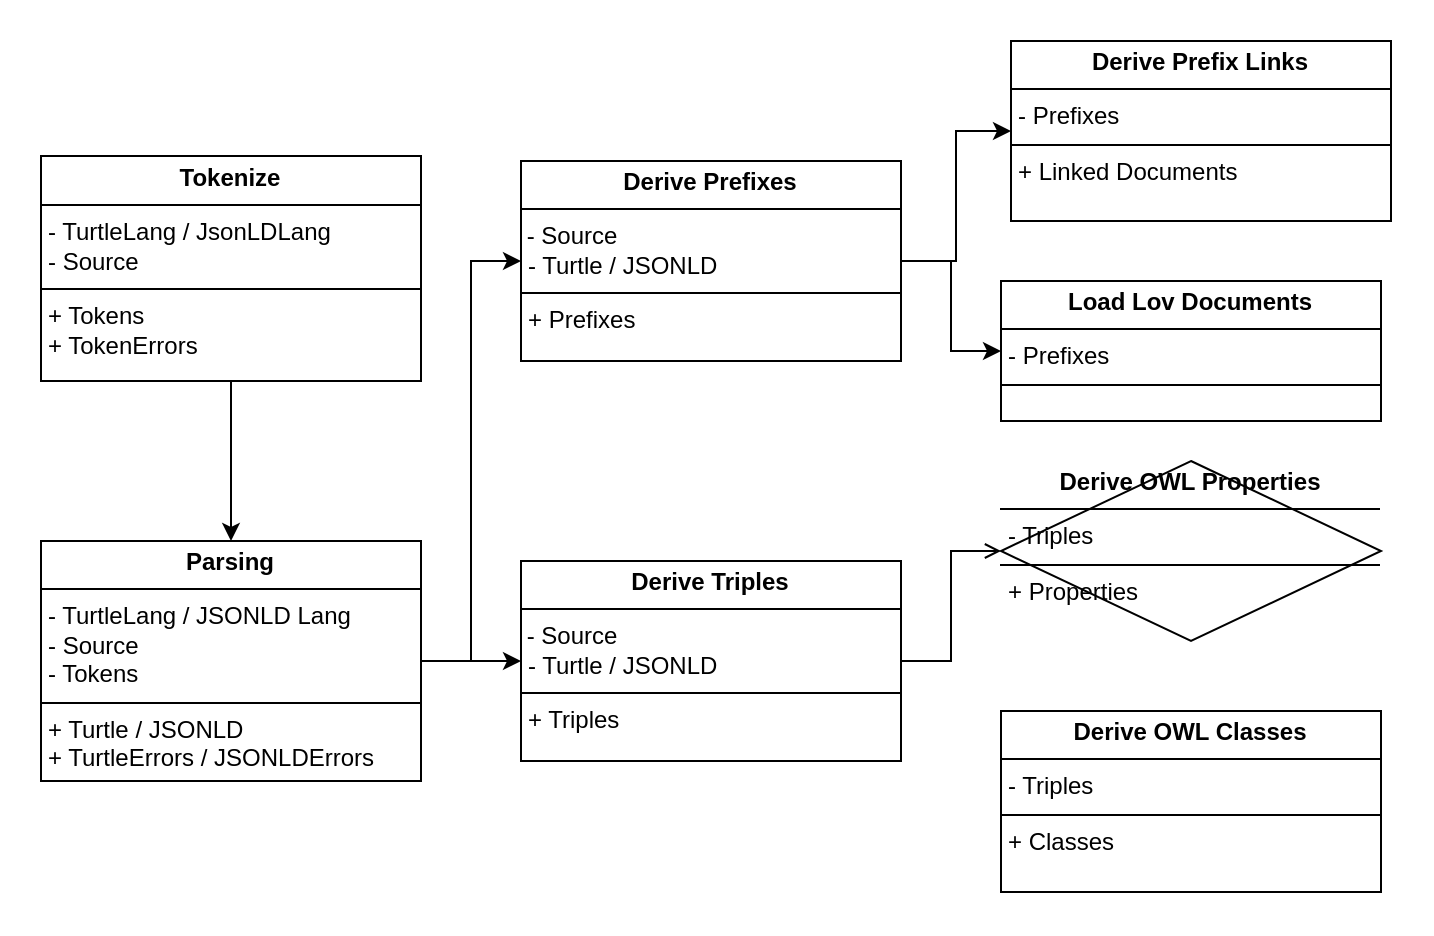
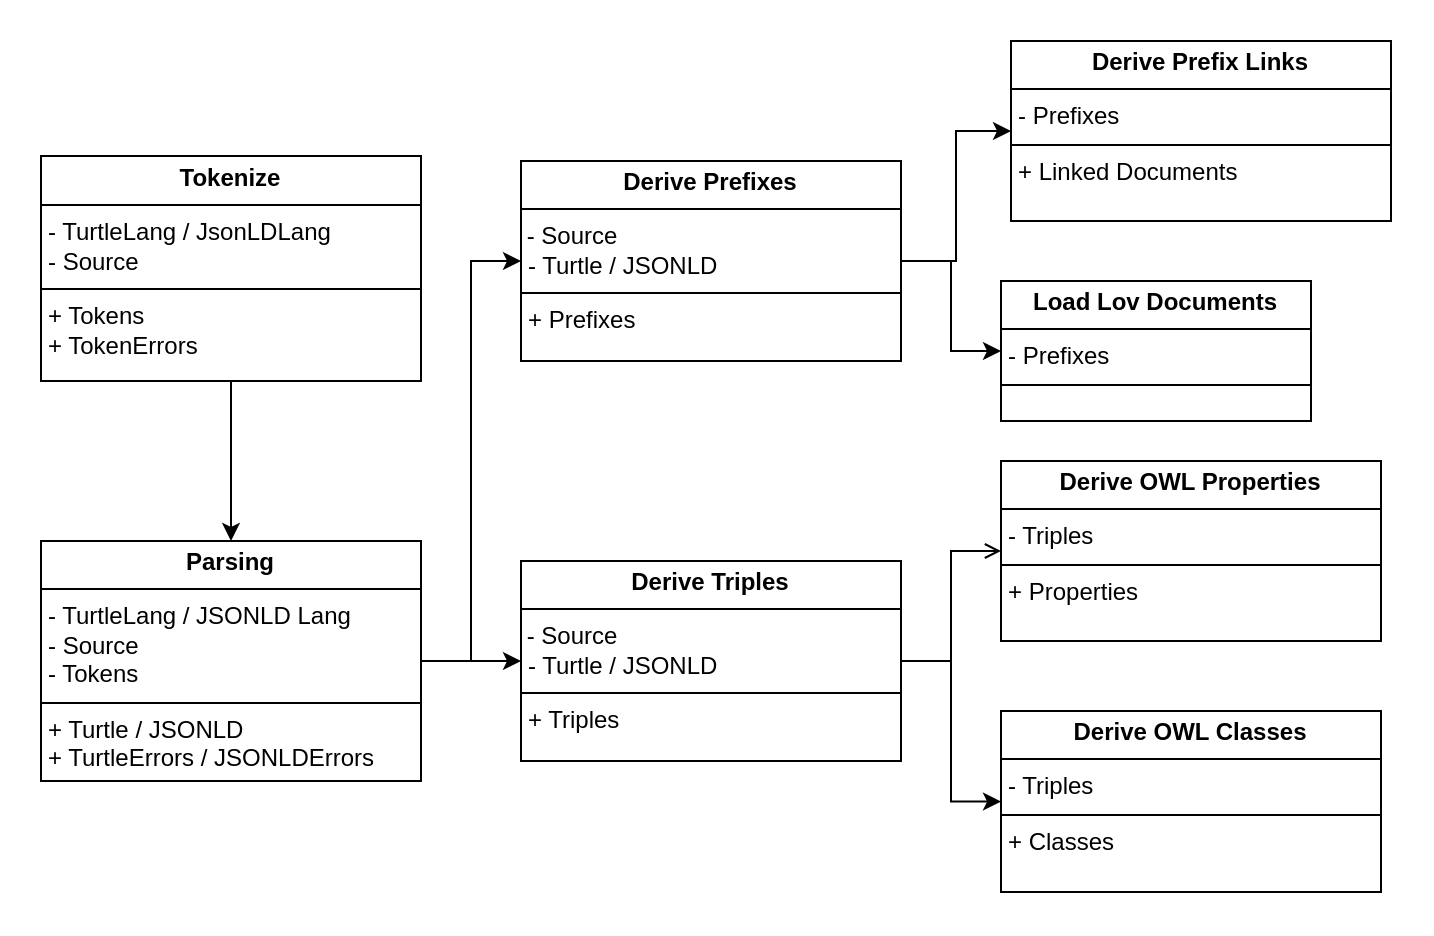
node "Load Lov Documents - Prefixes": size 380x140 -> 310x140
node "Derive OWL Properties - Triples + Properties": shape diamond -> rectangle
edge "Derive Triples - Source- Turtle / JSONLD + Triples" -> "Derive OWL Classes - Triples + Classes": added
